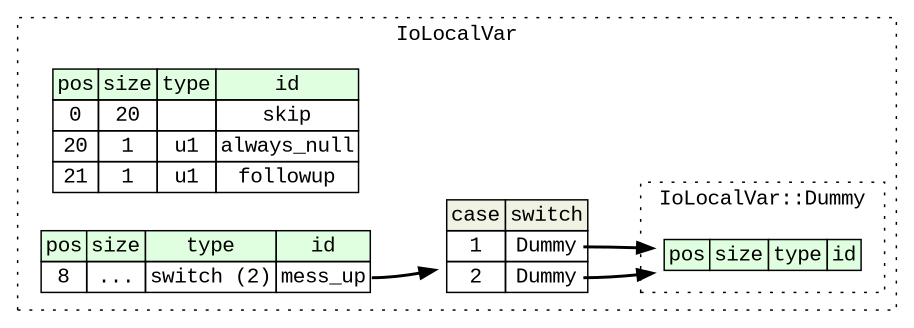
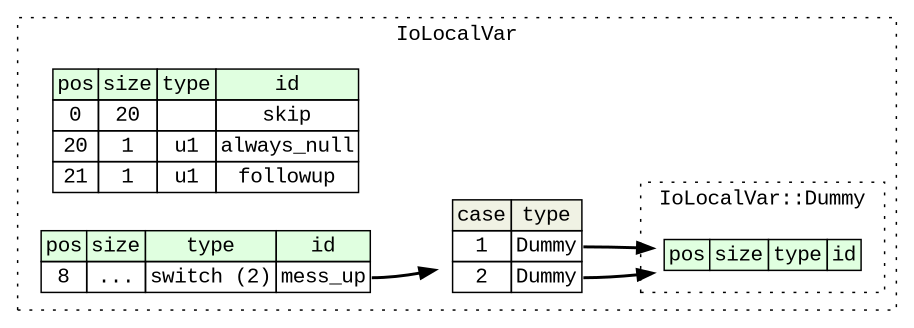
node "case": text "switch" -> "type"
